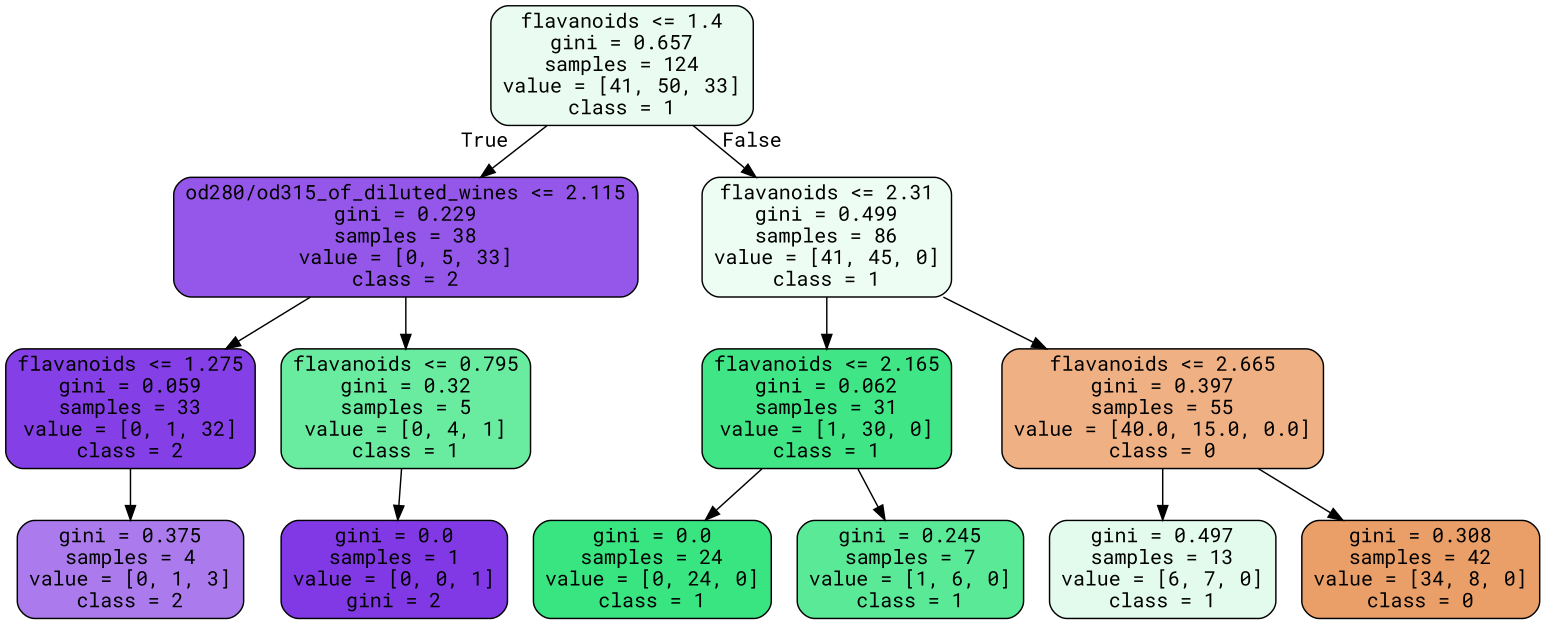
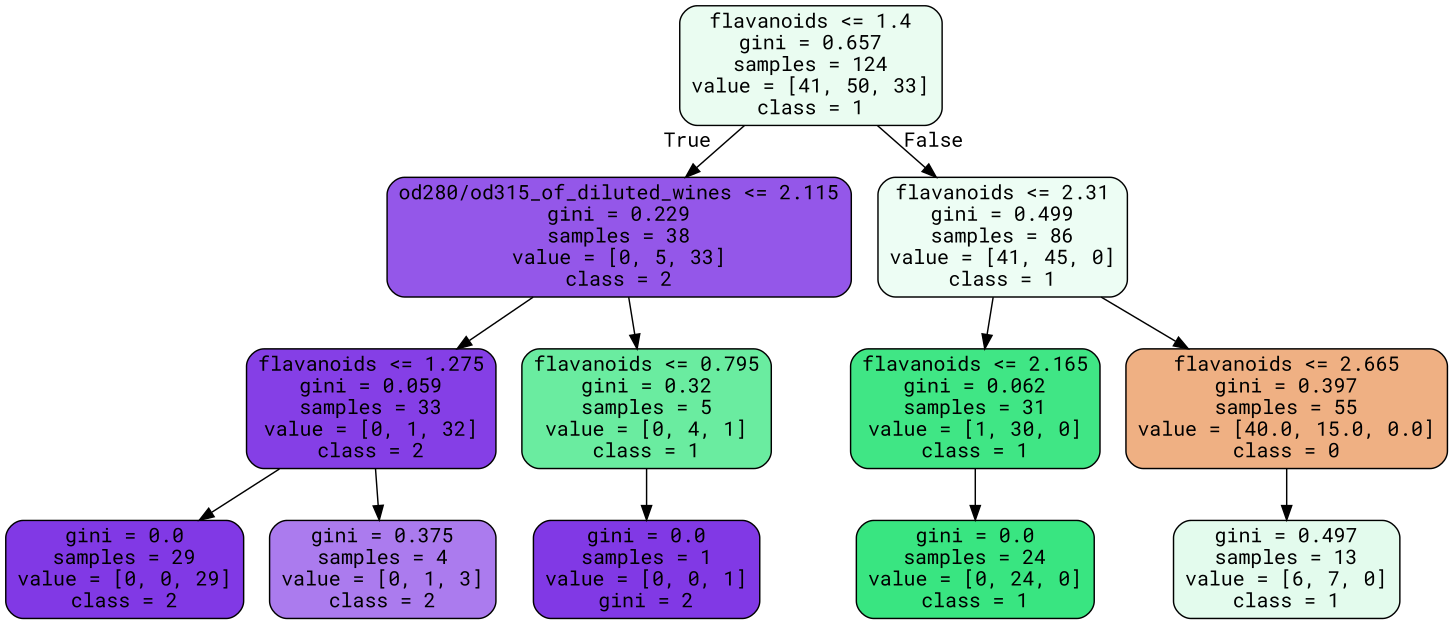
node "gini = 0.0 samples = 29 value = [0, 0, 29] class = 2": added
node "gini = 0.245 samples = 7 value = [1, 6, 0] class = 1": removed
node "gini = 0.308 samples = 42 value = [34, 8, 0] class = 0": removed
